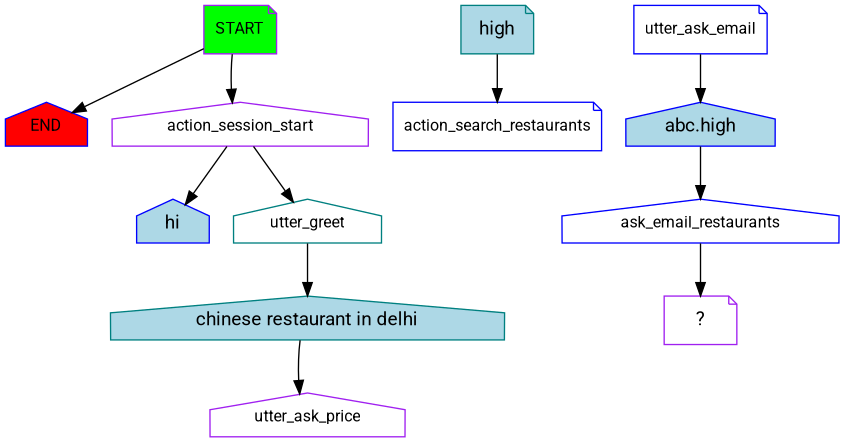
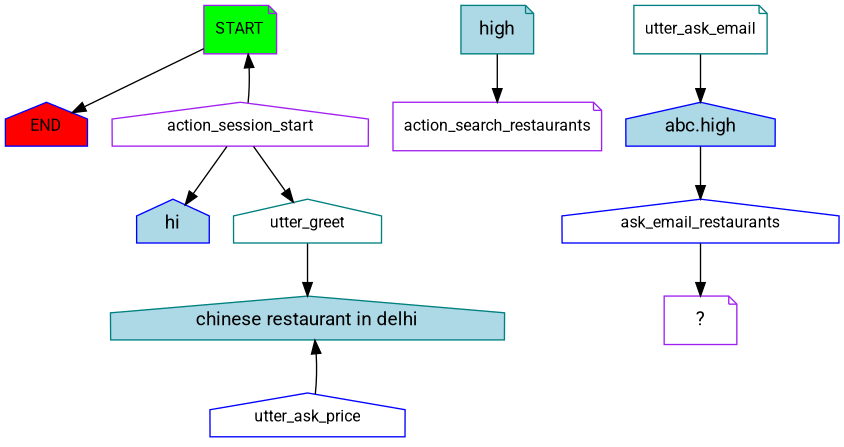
node "utter_ask_email": color blue -> teal
edge "START" -> "action_session_start": reversed
node "action_search_restaurants": color blue -> purple
edge "chinese restaurant in delhi" -> "utter_ask_price": reversed
node "utter_ask_price": color purple -> blue
